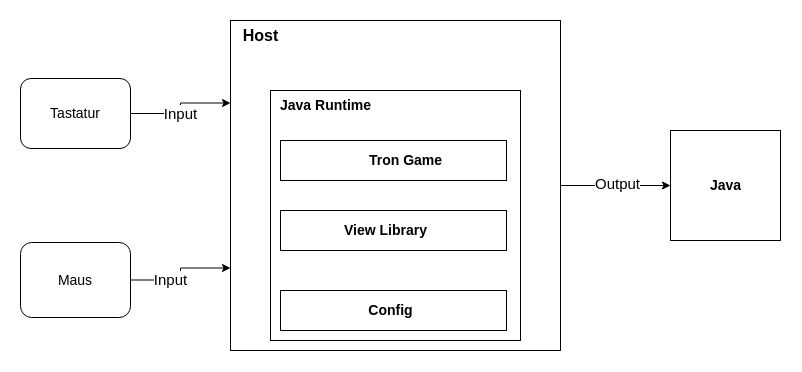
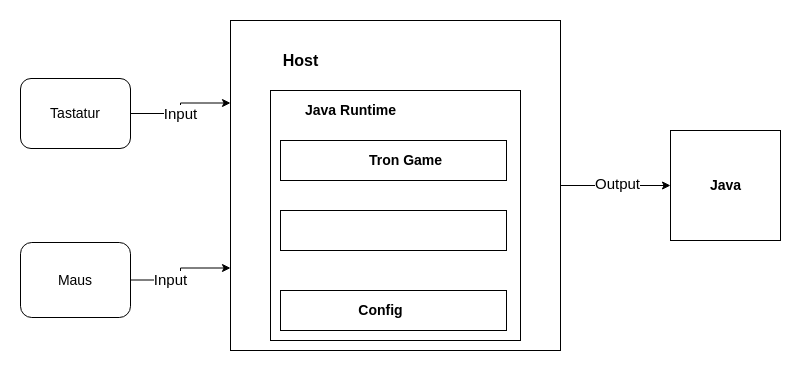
node "Host": moved (261, 36) -> (301, 61)
node "Java Runtime": moved (326, 106) -> (351, 111)
node "View Library": removed
node "Config": moved (391, 311) -> (381, 311)
